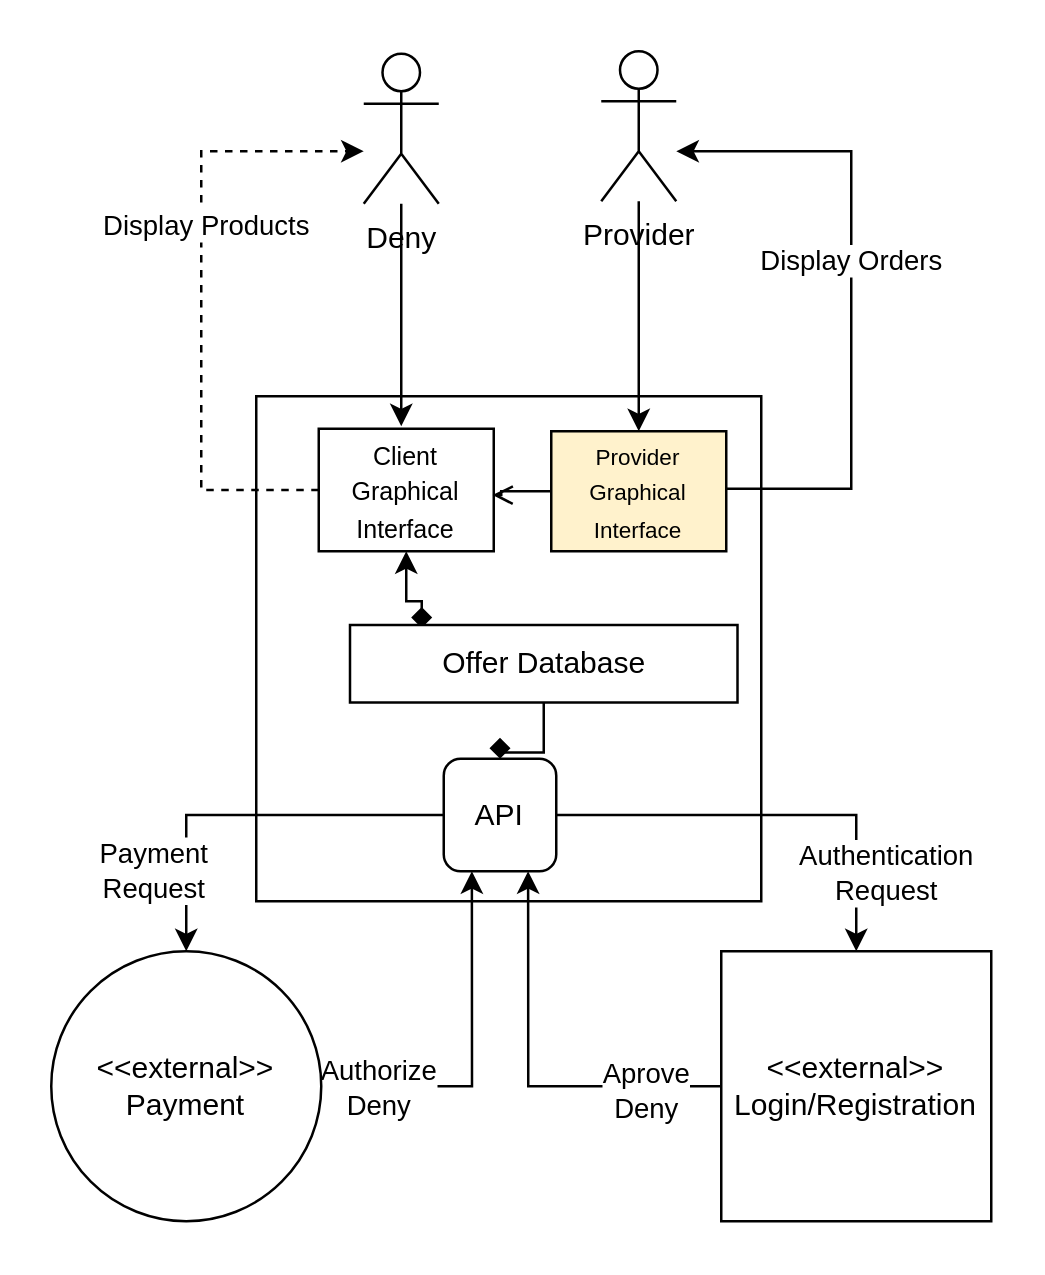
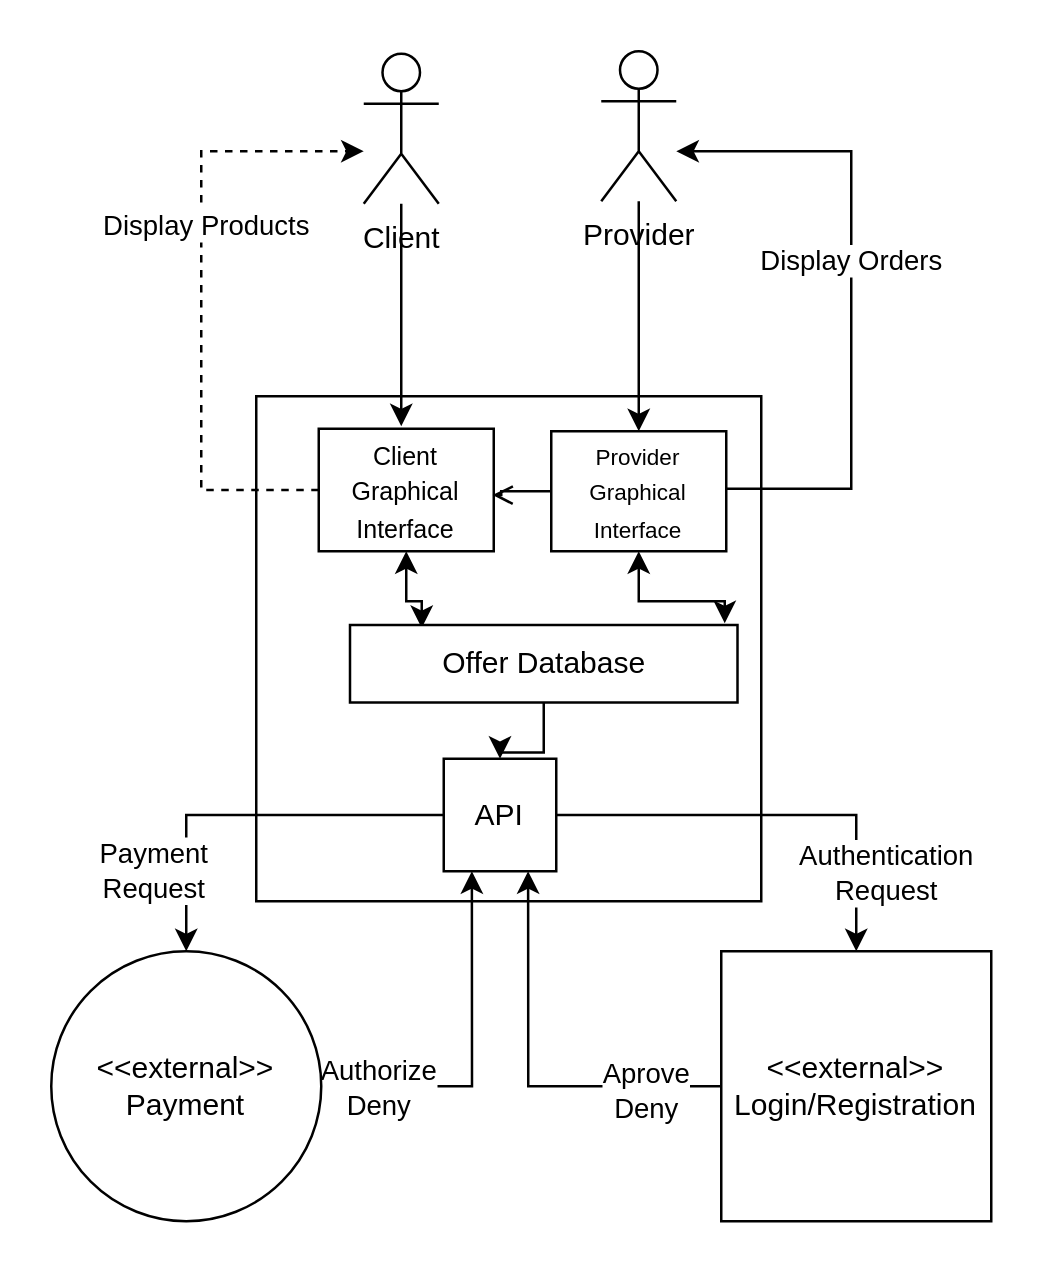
node "Deny": label "Deny" -> "Client"
node "Provider Graphical Interface": fillcolor #fff2cc -> #ffffff
edge "Provider Graphical Interface" -- "Offer Database": added
edge "Client Graphical Interface" -- "Offer Database": arrowhead diamond -> classic
edge "Offer Database" -> "API": arrowhead diamond -> classic
node "API": shape rounded rectangle -> rectangle
